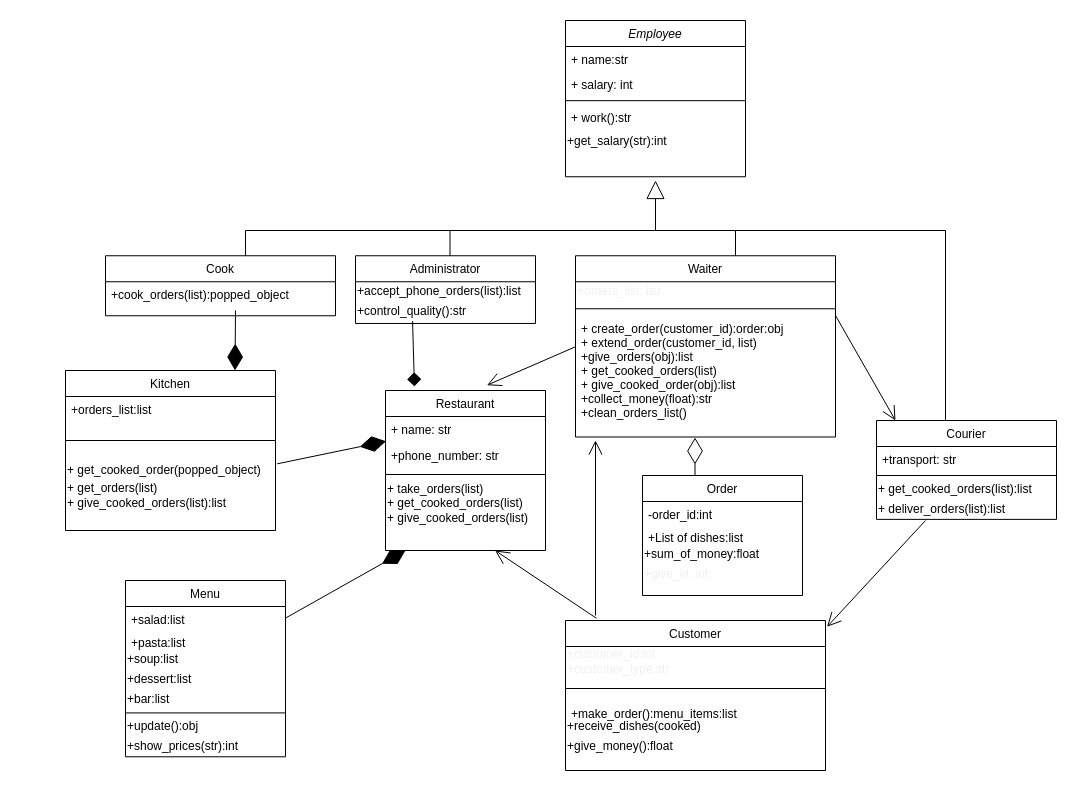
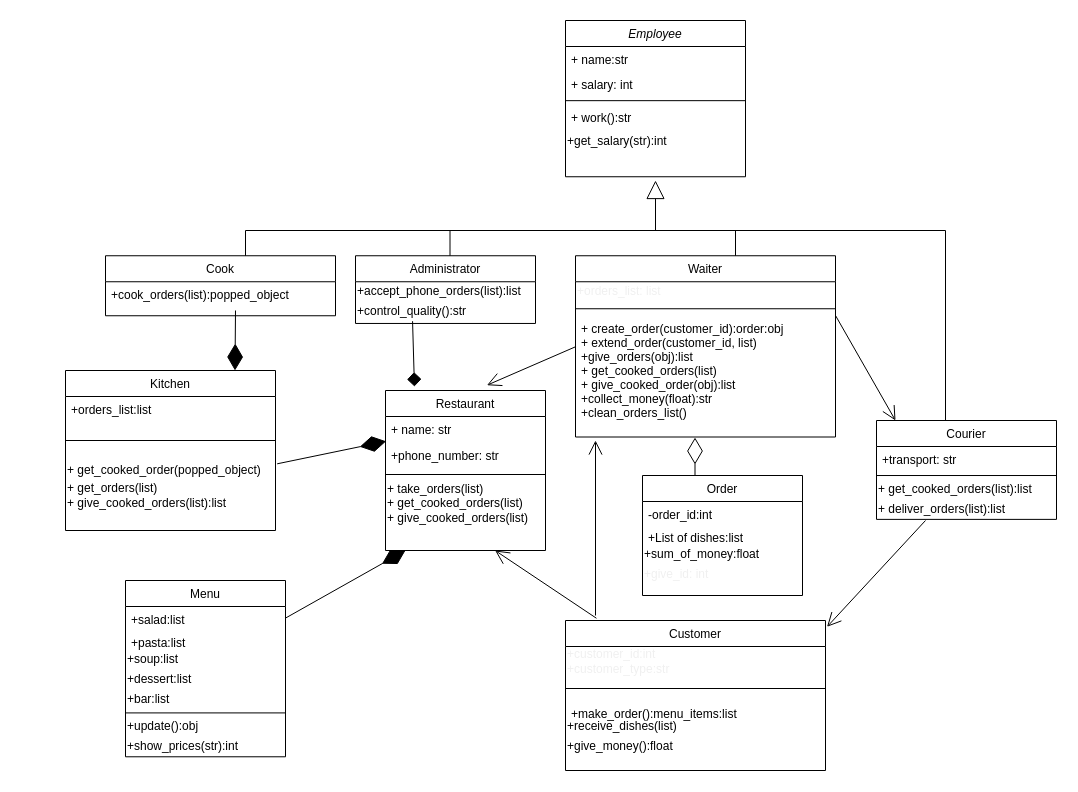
node "+receive_dishes(cooked)": label "+receive_dishes(cooked)" -> "+receive_dishes(list)"
